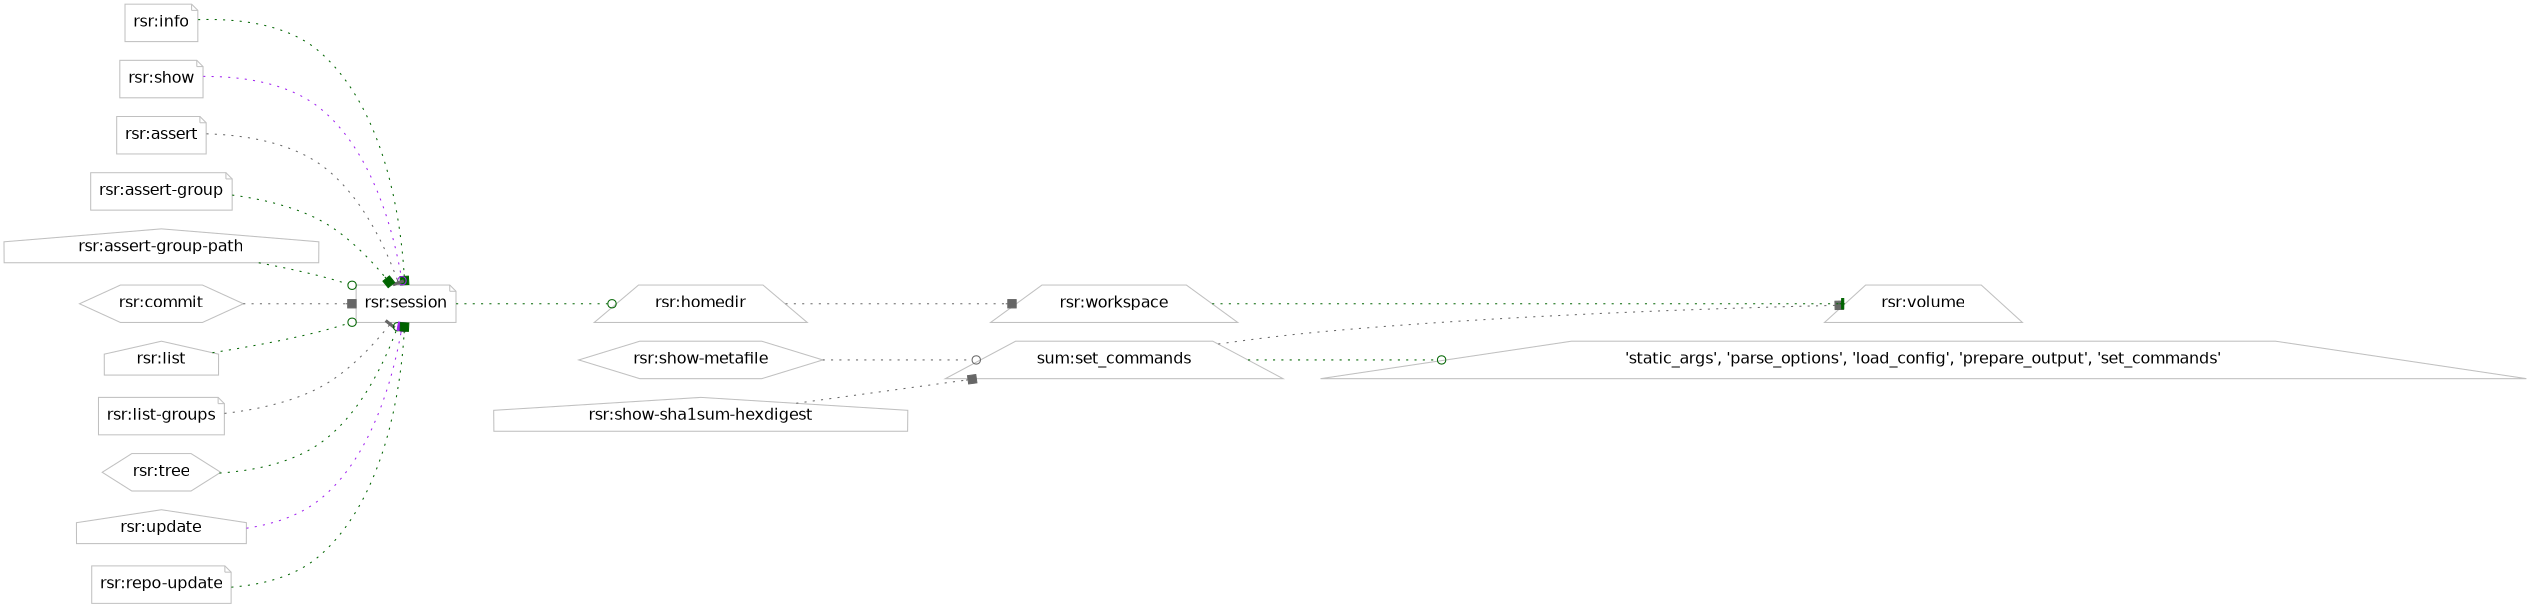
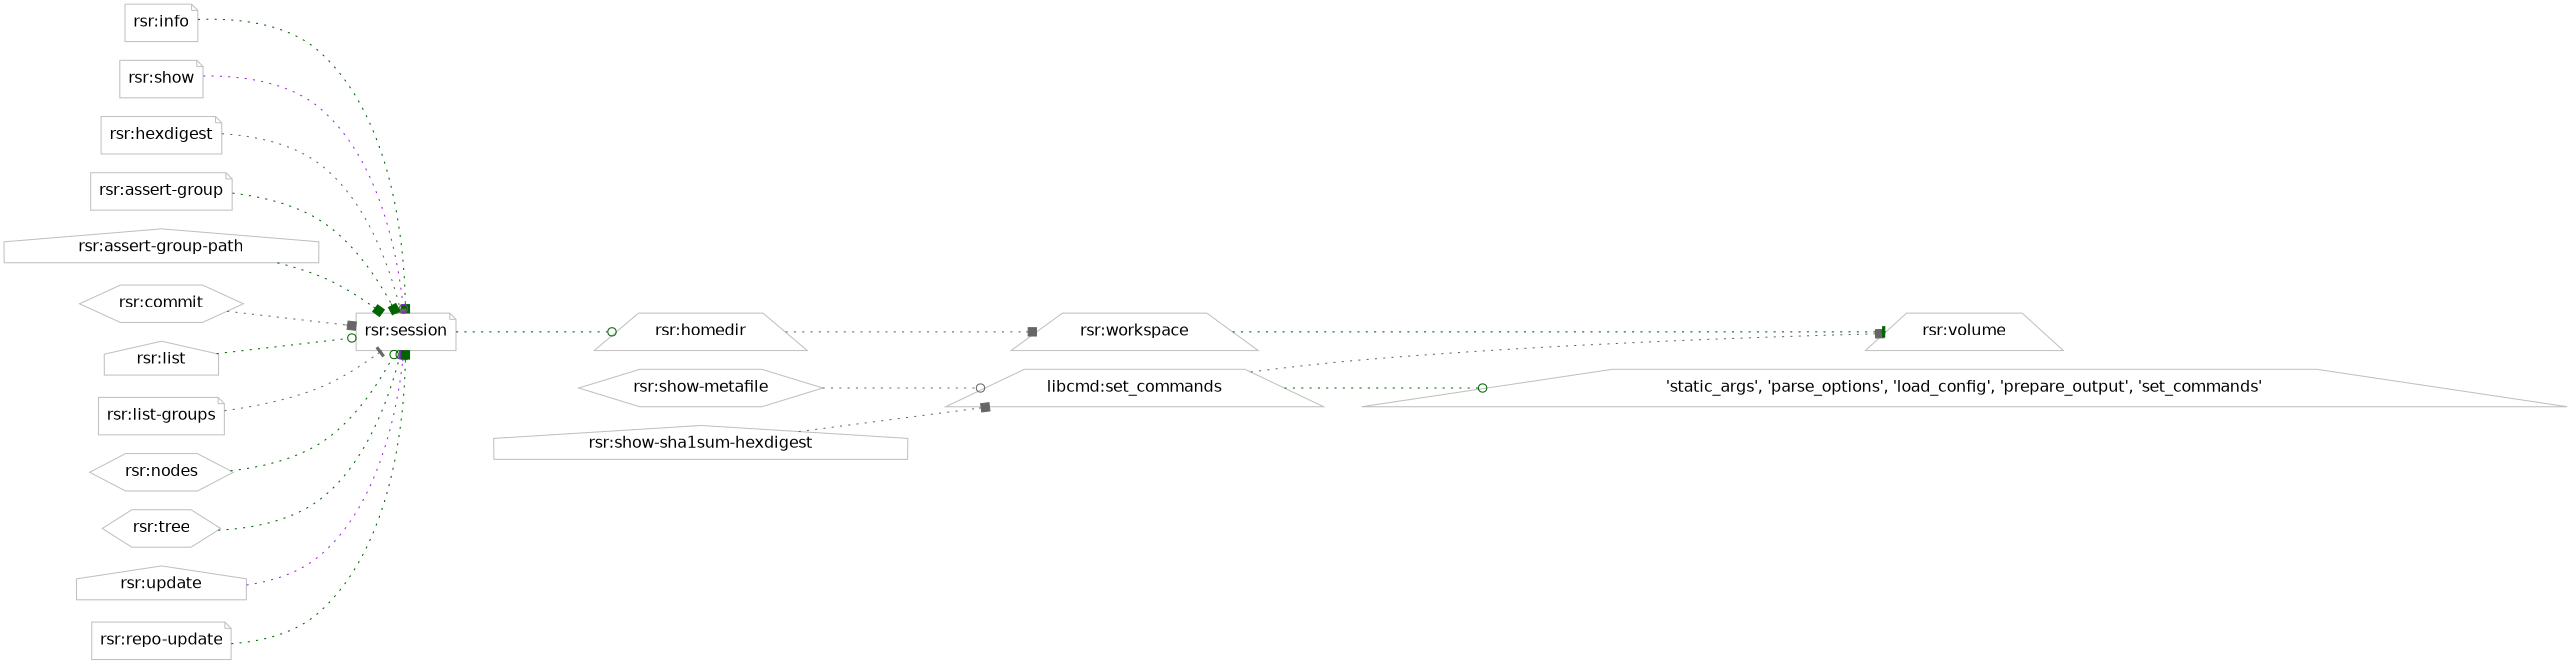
node "rsr:assert": label "rsr:assert" -> "rsr:hexdigest"
edge "rsr:assert-group-path" -> "rsr:session": arrowhead odot -> box
node "sum:set_commands": label "sum:set_commands" -> "libcmd:set_commands"
node "rsr:nodes": added
